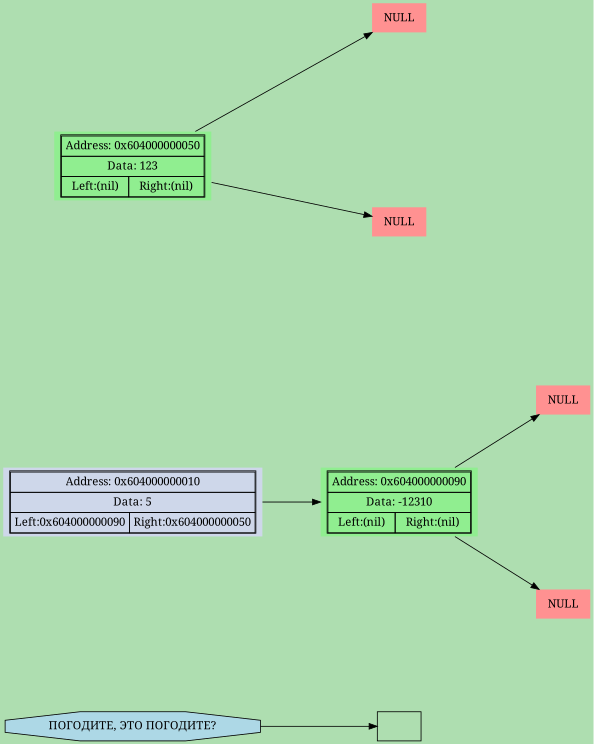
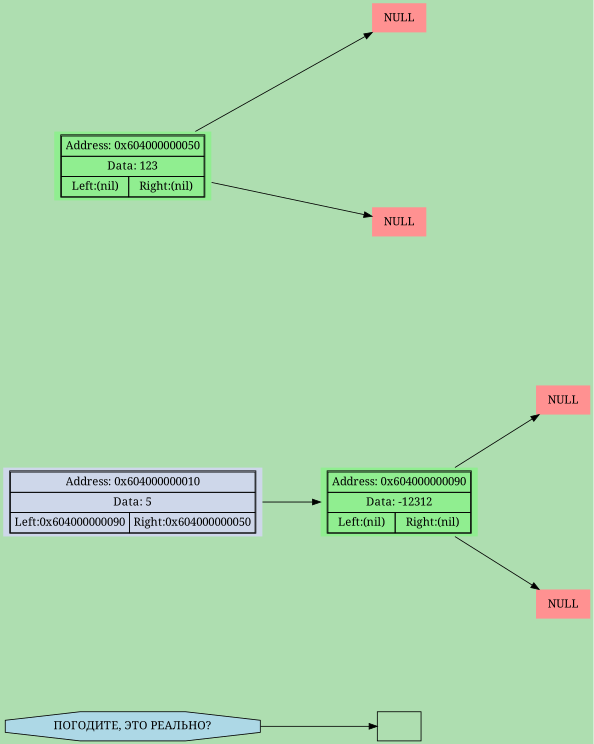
node "Address: 0x604000000090": text "Data: -12310" -> "Data: -12312"
node "ПОГОДИТЕ, ЭТО ПОГОДИТЕ?": label "ПОГОДИТЕ, ЭТО ПОГОДИТЕ?" -> "ПОГОДИТЕ, ЭТО РЕАЛЬНО?"
